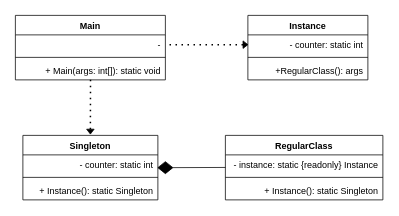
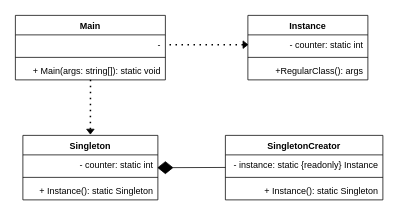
node "+ Main(args: int[]): static void": label "+ Main(args: int[]): static void" -> "+ Main(args: string[]): static void"
node "RegularClass": label "RegularClass" -> "SingletonCreator"
